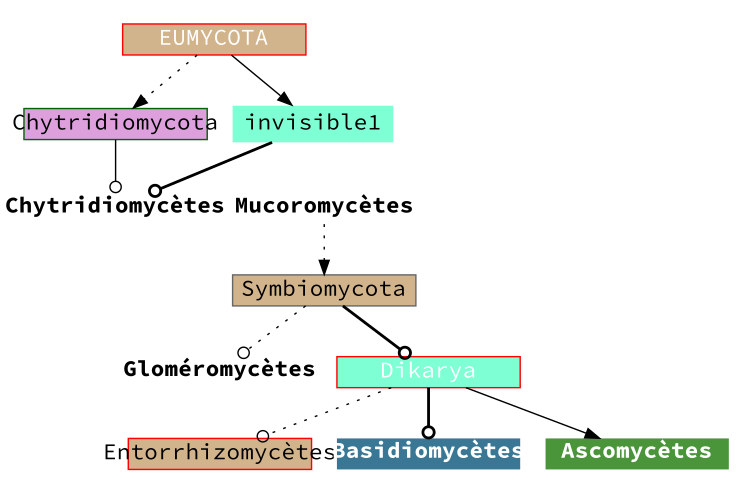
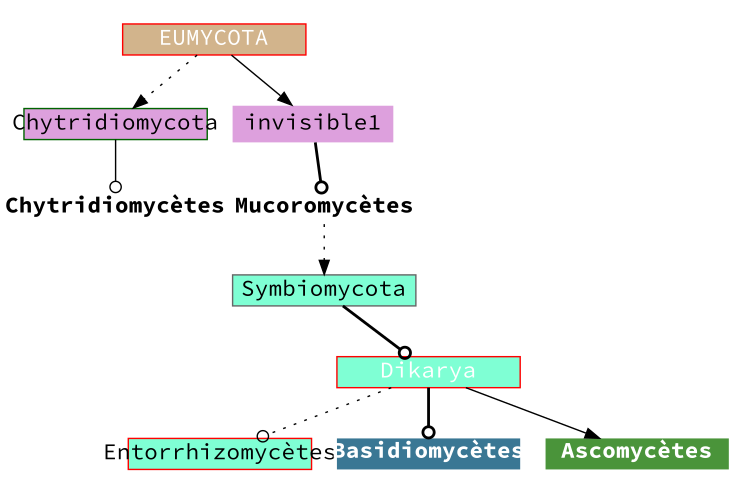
node "invisible1": fillcolor aquamarine -> plum
edge "invisible1" -> "Chytridiomycètes": now "invisible1" -> "Mucoromycètes"
node "Symbiomycota": fillcolor tan -> aquamarine
node "Gloméromycètes": removed
node "Entorrhizomycètes": fillcolor tan -> aquamarine
